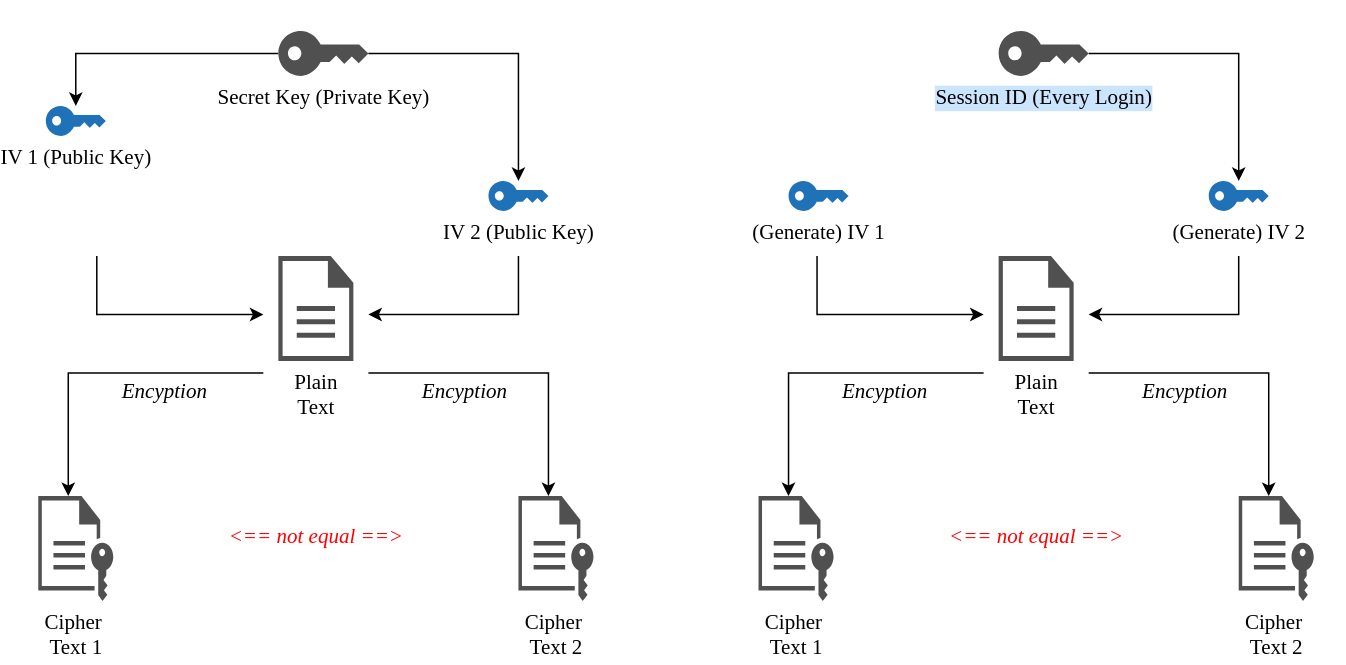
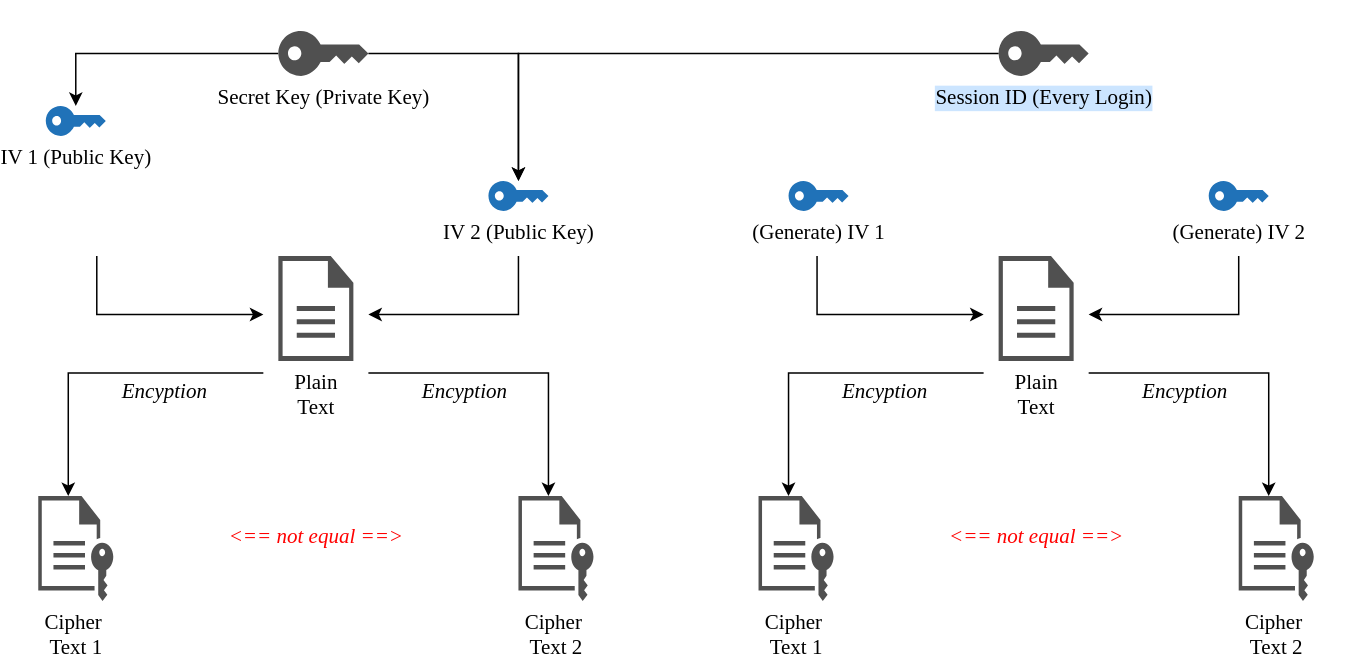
edge "Session ID (Every Login)" -> "(Generate) IV 2": now "Session ID (Every Login)" -> "IV 2 (Public Key)"
